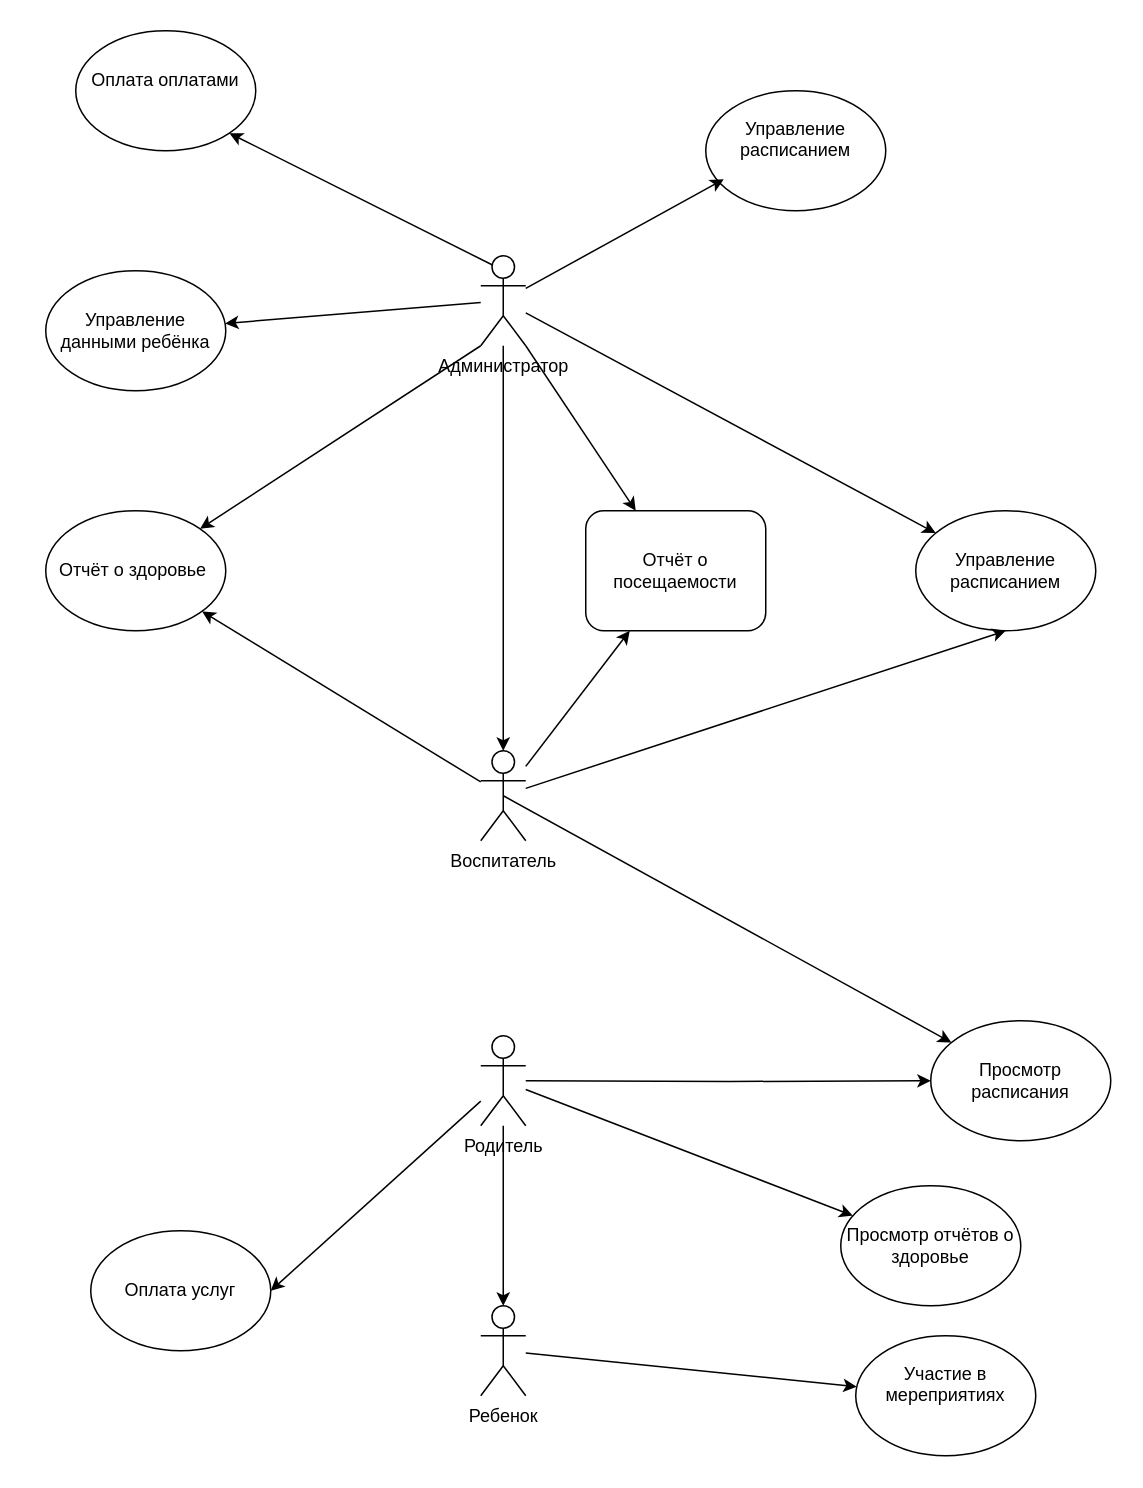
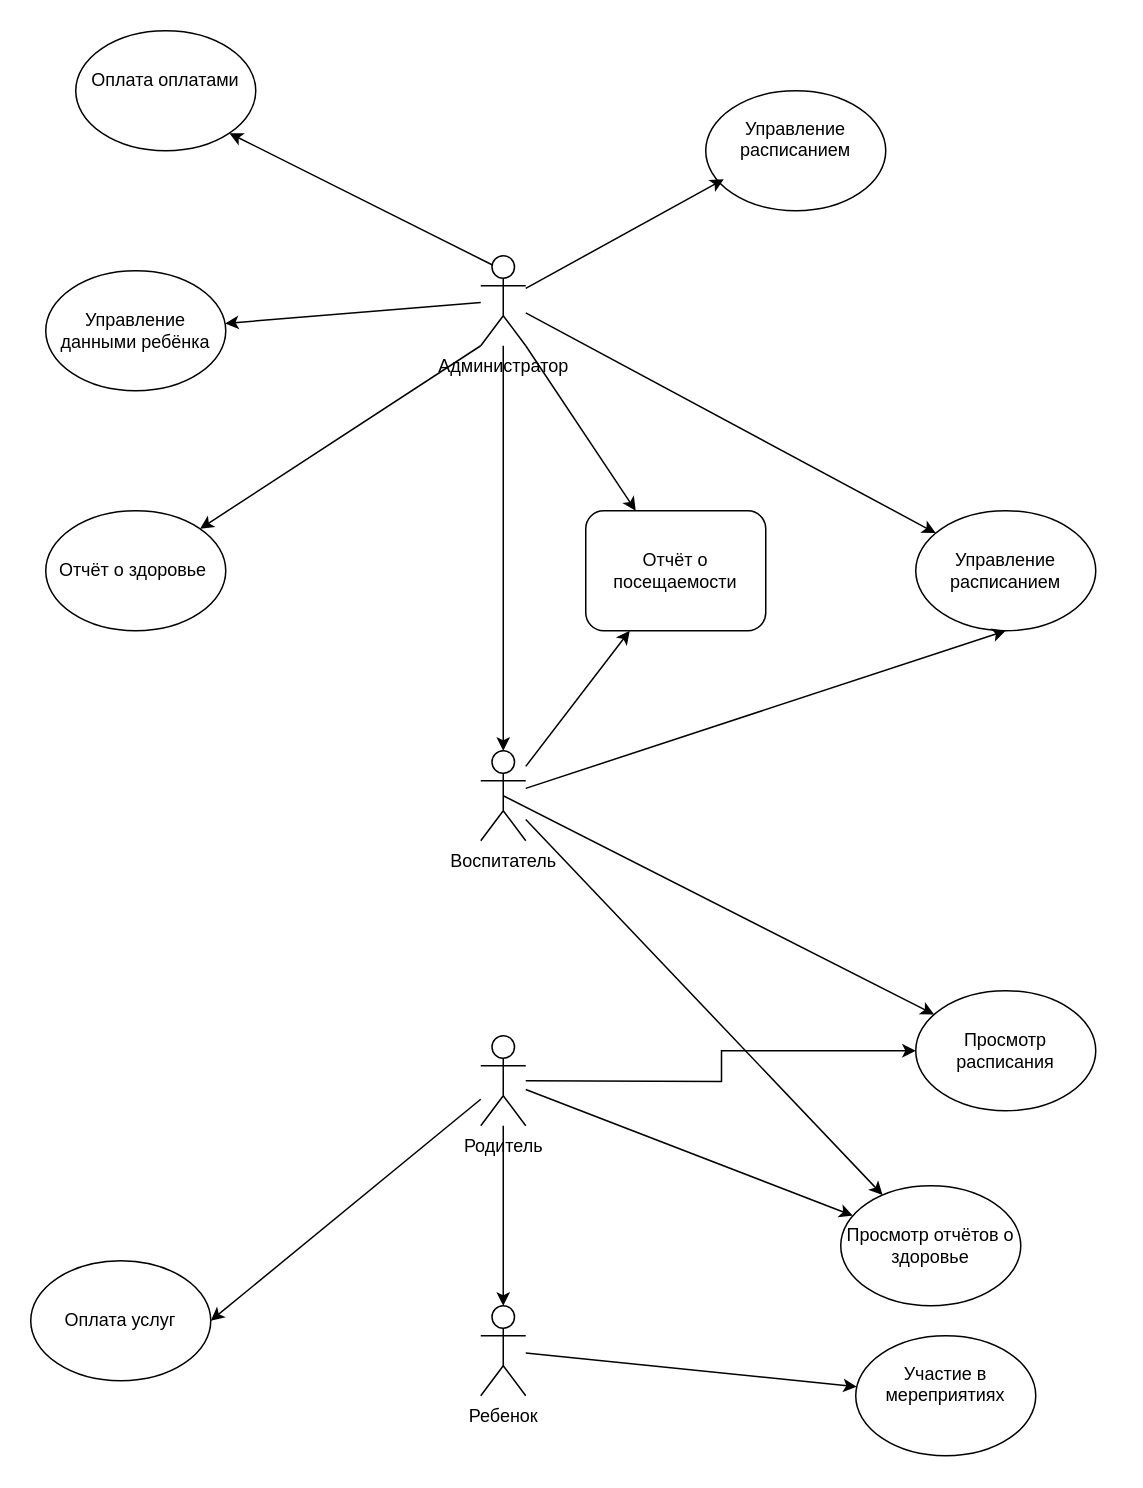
edge "Воспитатель" -> "Отчёт о здоровье": now "Воспитатель" -> "Просмотр отчётов о здоровье"
node "Просмотр расписания": moved (1021, 1081) -> (1006, 1051)
node "Оплата услуг": moved (181, 1291) -> (121, 1321)
